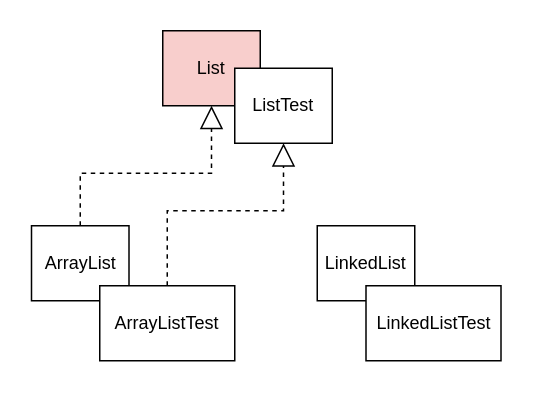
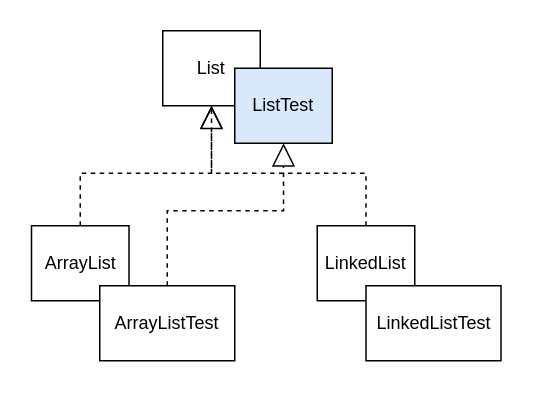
node "List": fillcolor #f8cecc -> #ffffff
node "ListTest": fillcolor #ffffff -> #dae8fc
edge "ArrayList" -> "List": arrowhead block -> open
edge "LinkedList" -> "List": added
